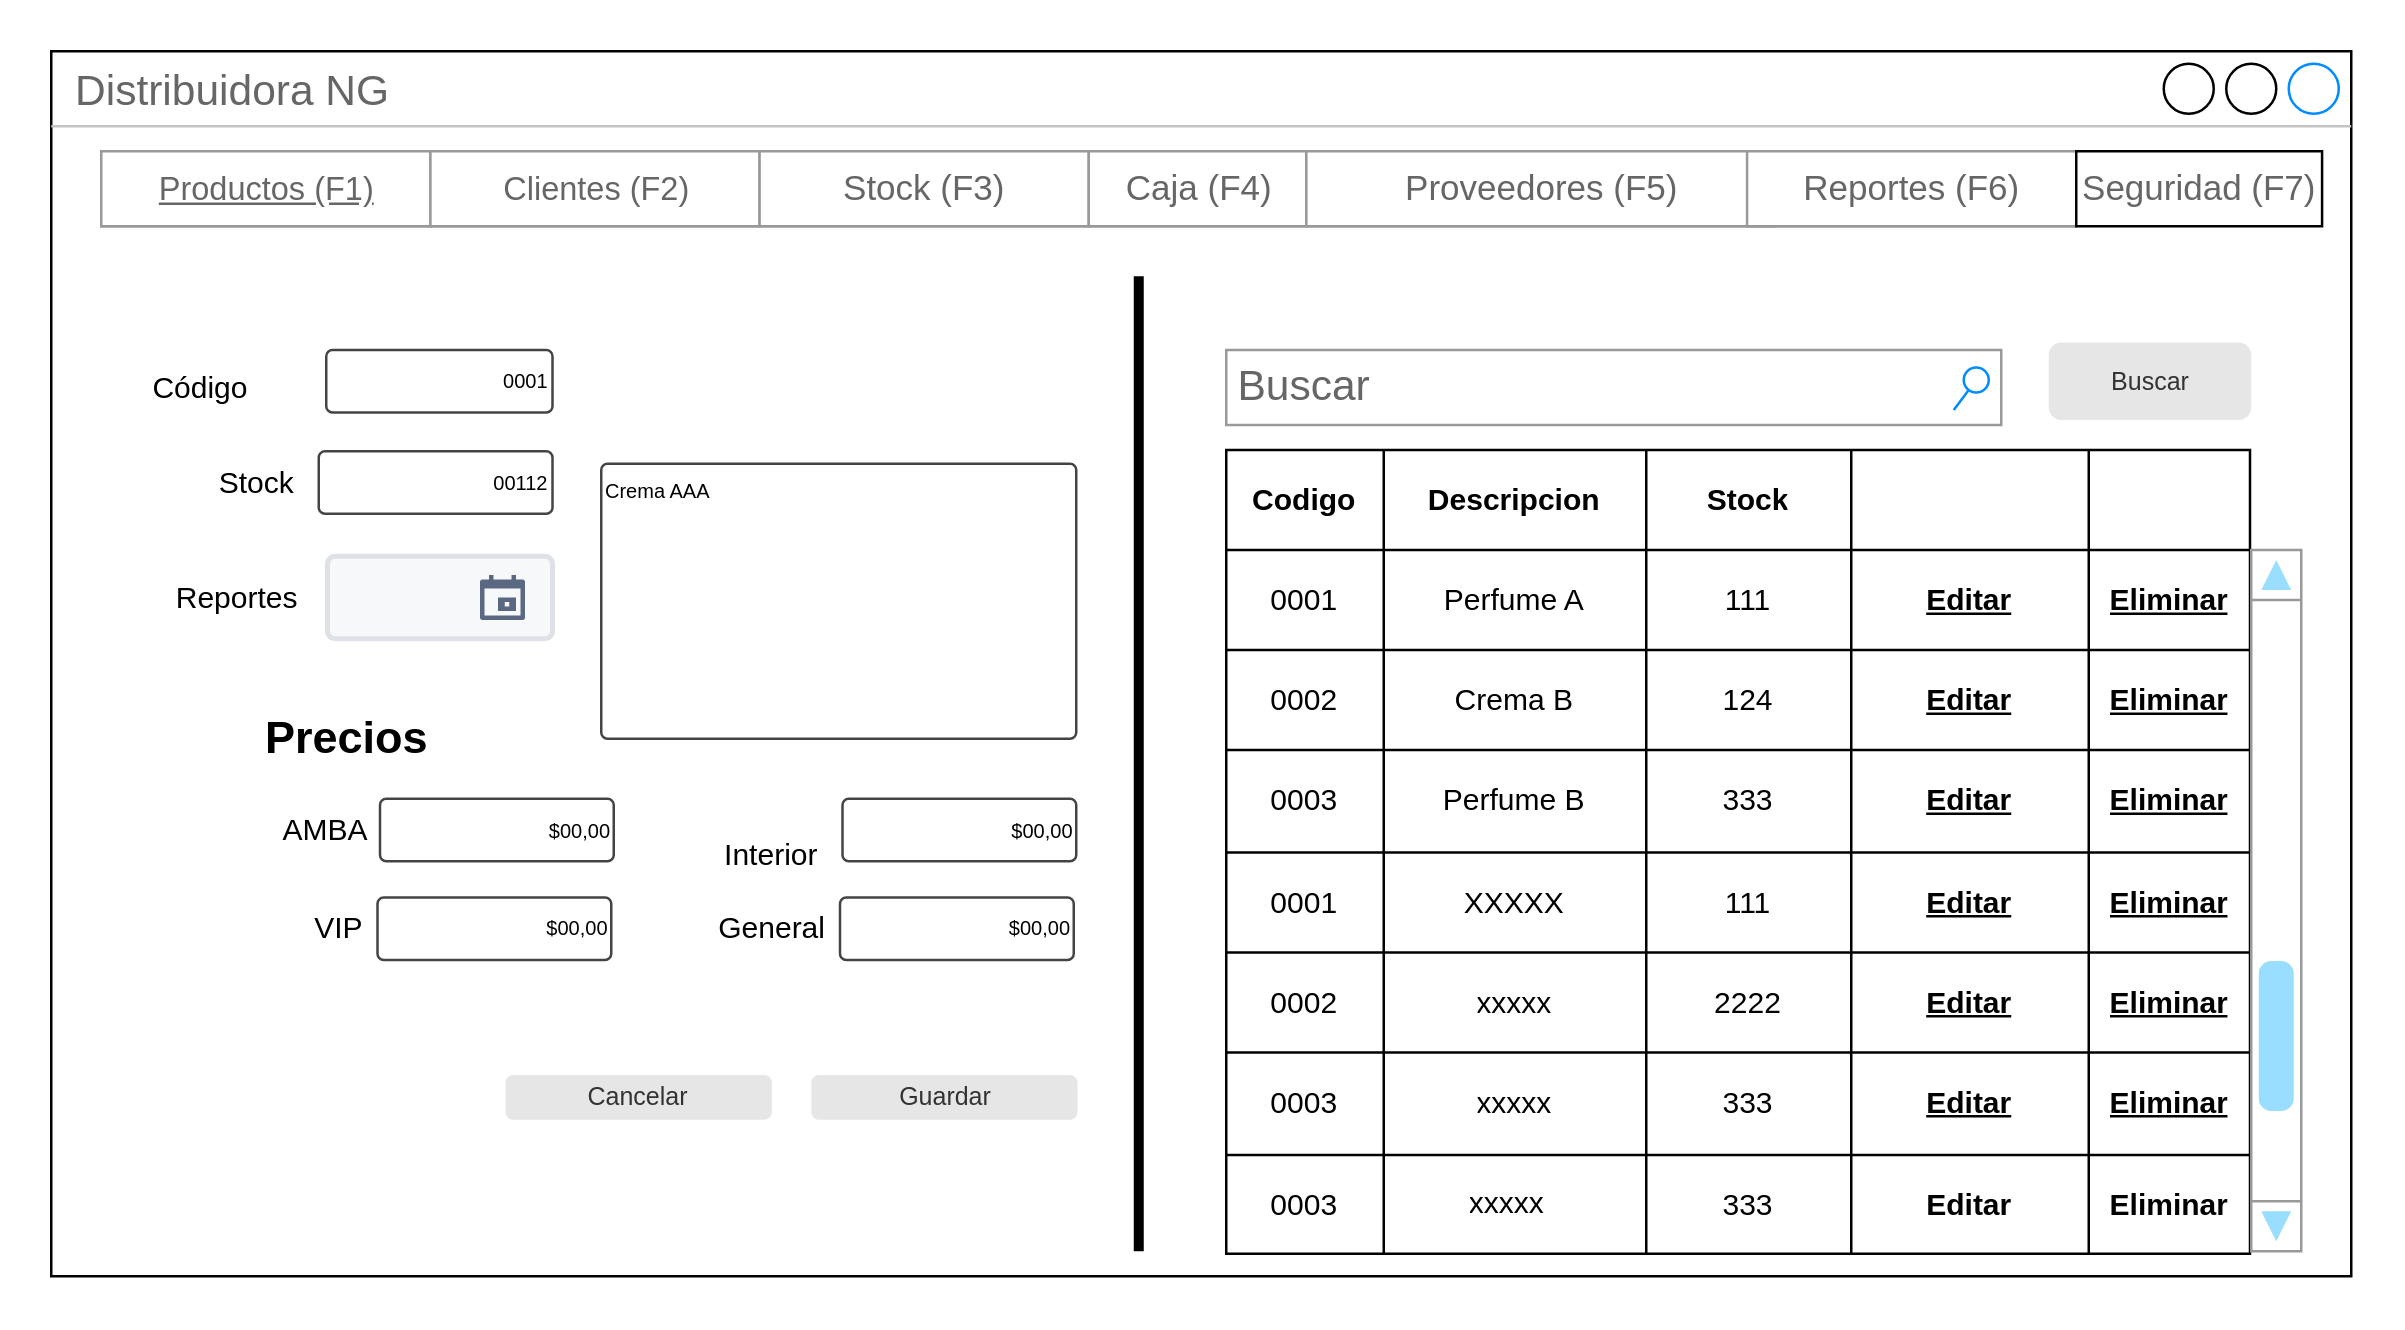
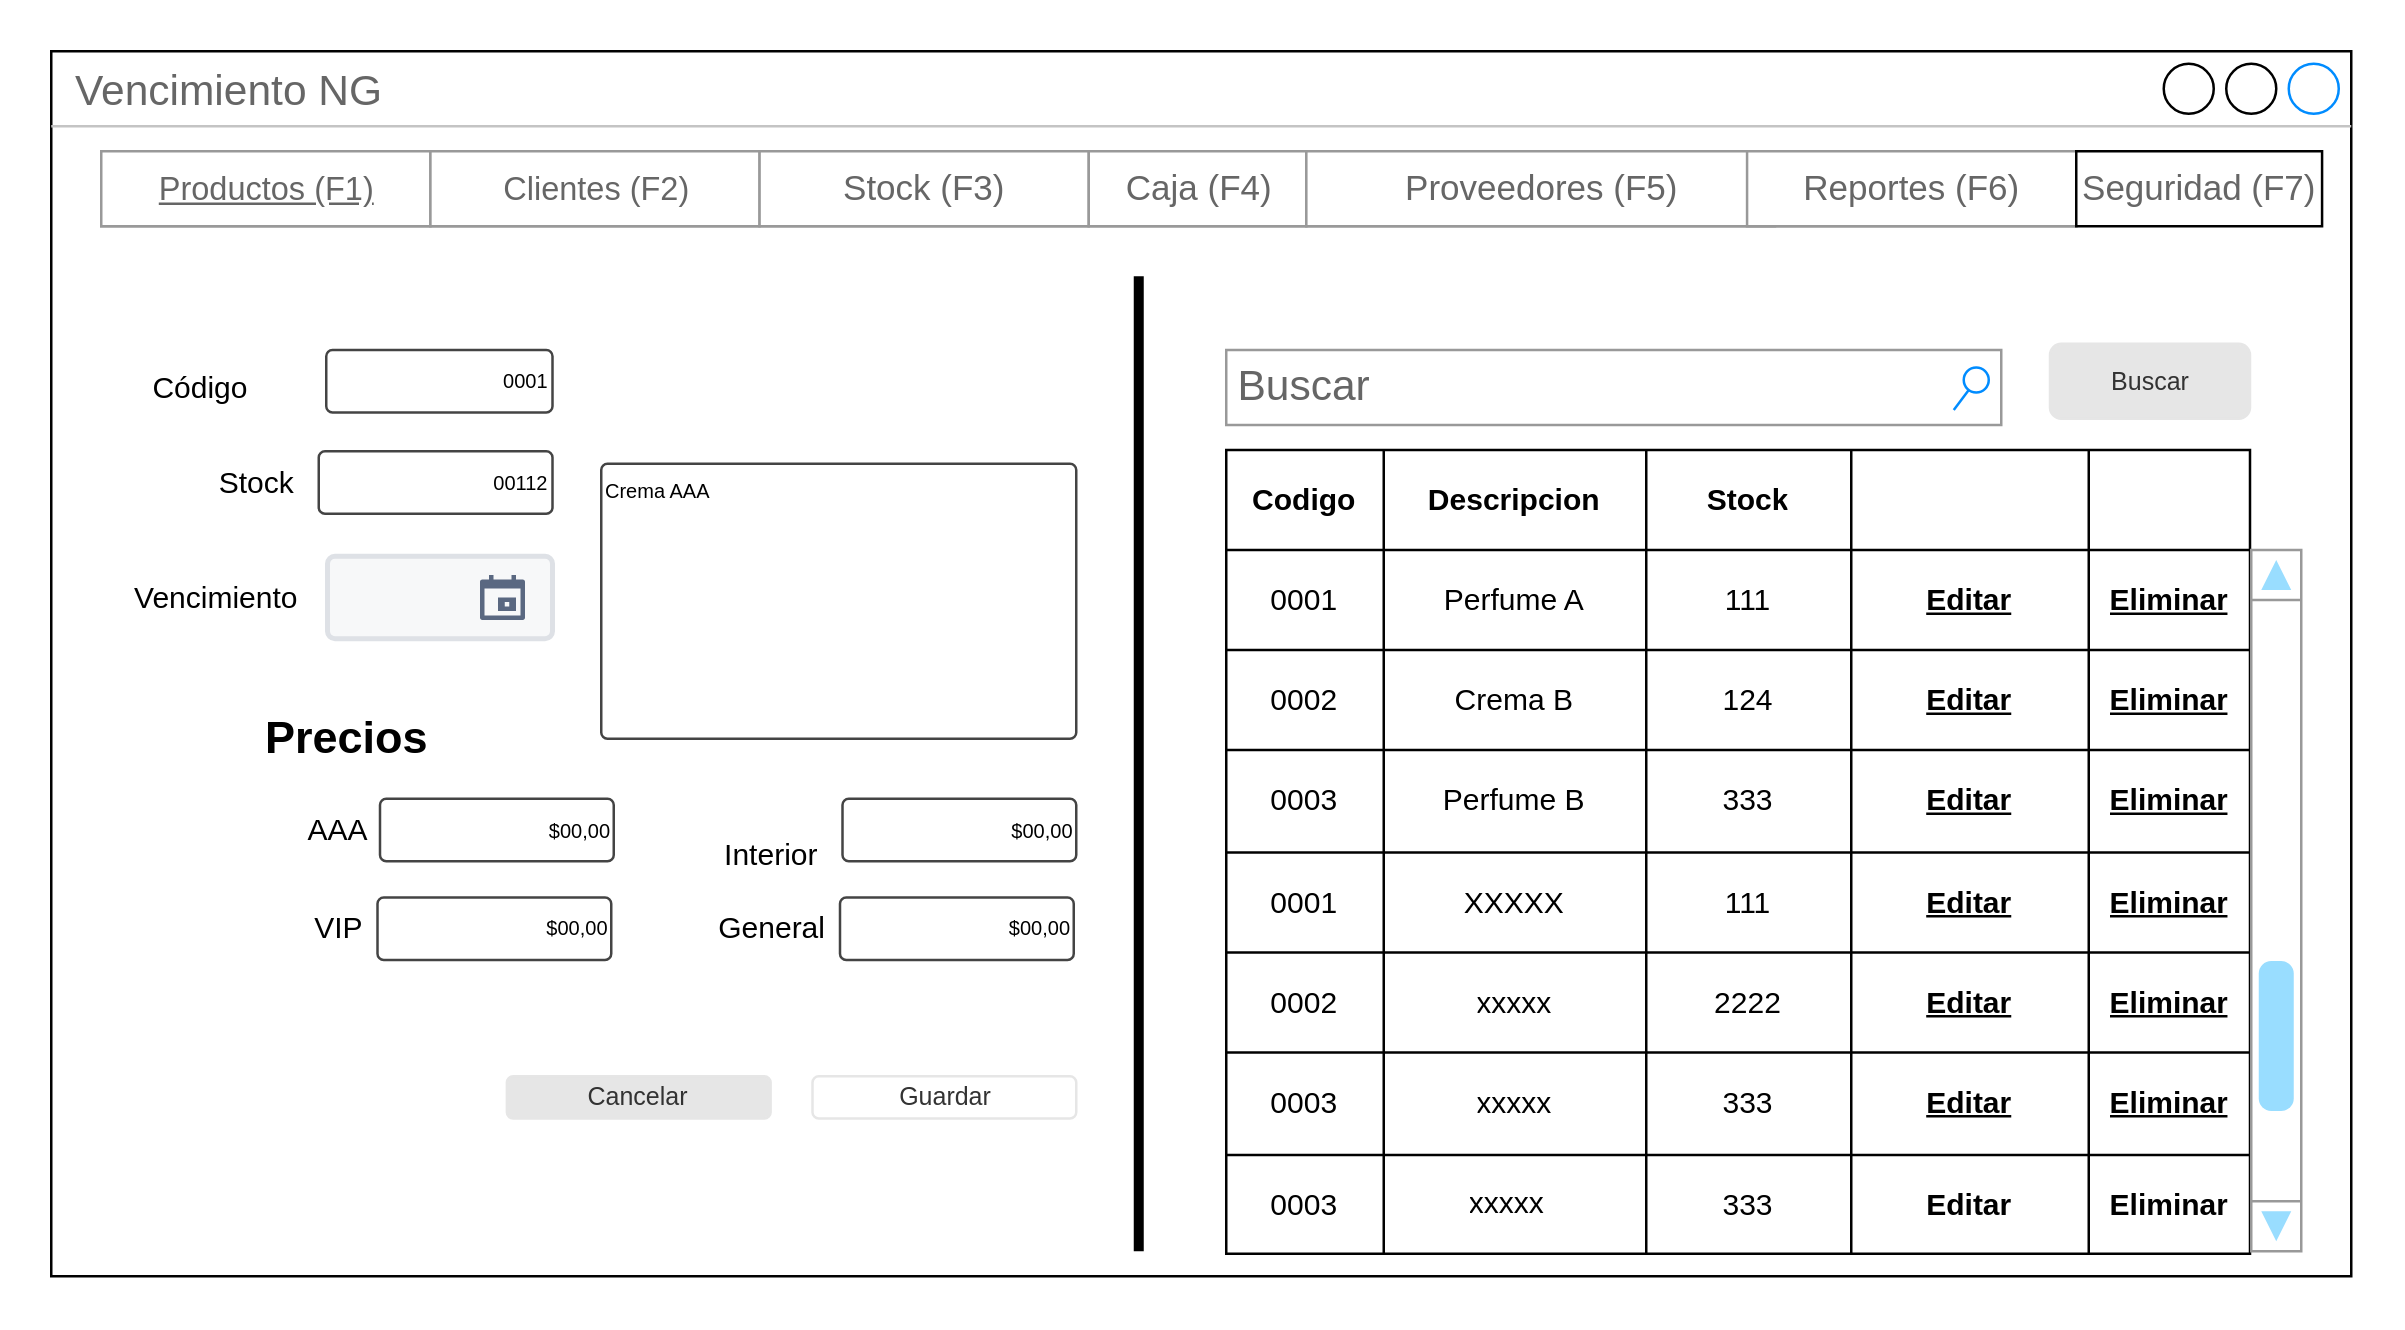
node "Distribuidora NG": label "Distribuidora NG" -> "Vencimiento NG"
node "Reportes": label "Reportes" -> "Vencimiento"
node "AMBA": label "AMBA" -> "AAA"
node "Guardar": fillcolor #e6e6e6 -> #ffffff
